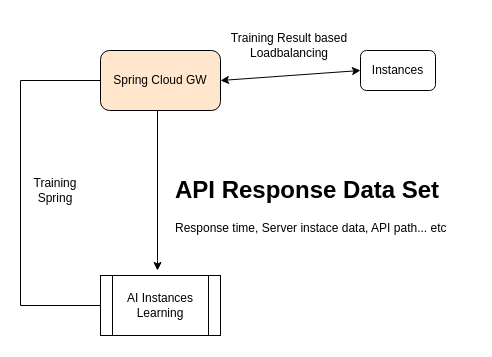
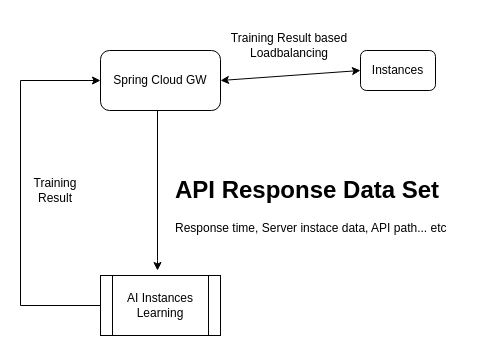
edge "Spring Cloud GW" -- "AI Instances Learning": arrowhead none -> classic
node "Spring Cloud GW": fillcolor #ffe6cc -> #ffffff
node "Training Spring": label "Training Spring" -> "Training Result"
